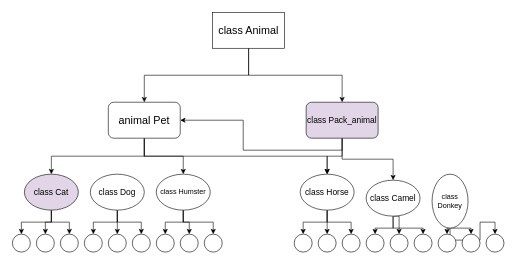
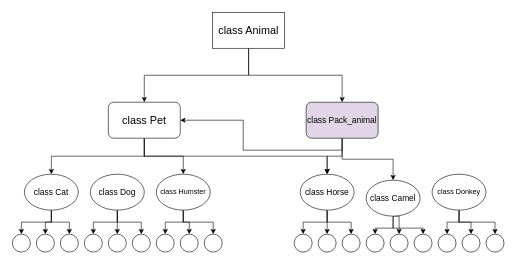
node "animal Pet": label "animal Pet" -> "class Pet"
node "class Cat": fillcolor #e1d5e7 -> #ffffff
node "class Donkey": size 36x54 -> 54x36
